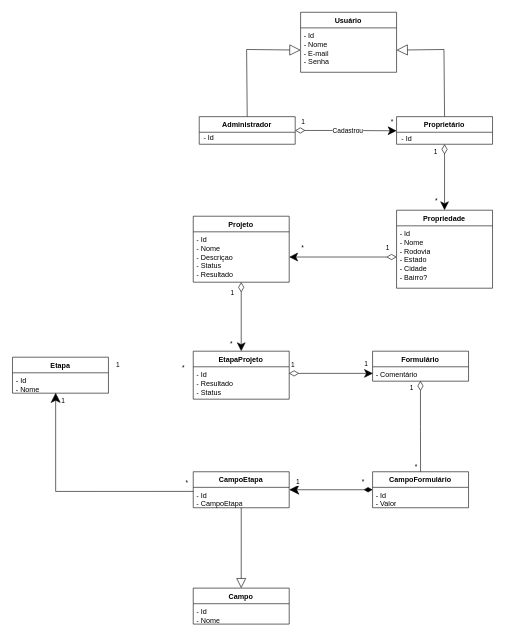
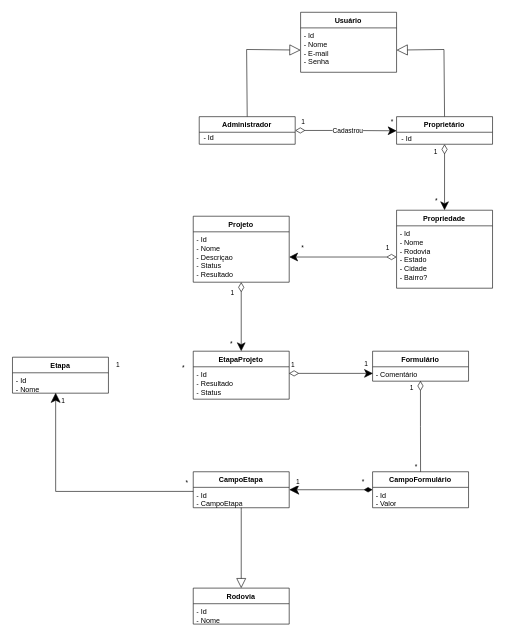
node "Campo": label "Campo" -> "Rodovia"
